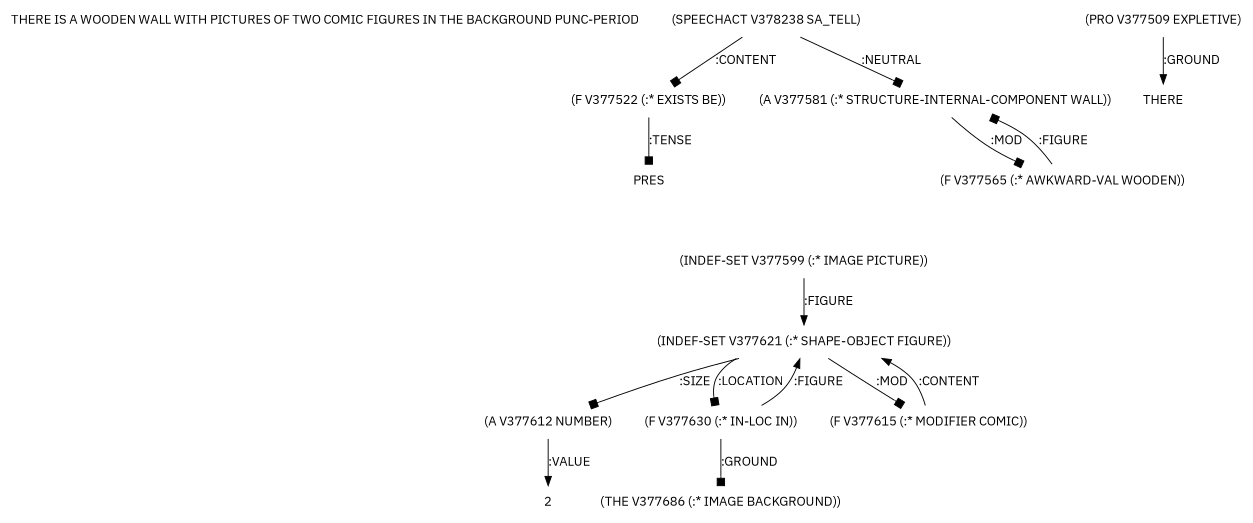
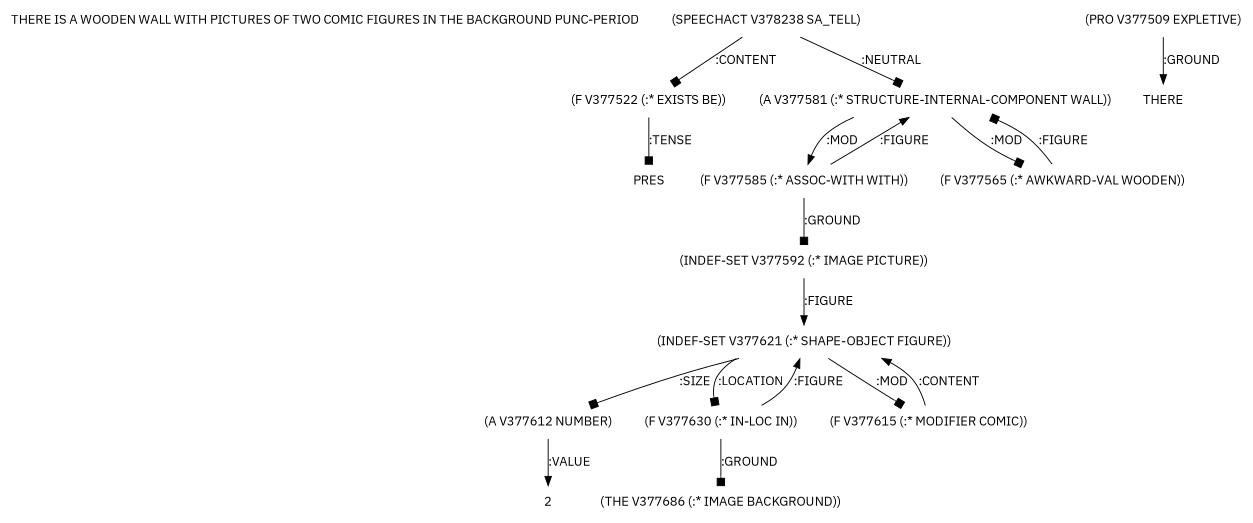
node "(F V377585 (:* ASSOC-WITH WITH))": added
node "(INDEF-SET V377599 (:* IMAGE PICTURE))": label "(INDEF-SET V377599 (:* IMAGE PICTURE))" -> "(INDEF-SET V377592 (:* IMAGE PICTURE))"
